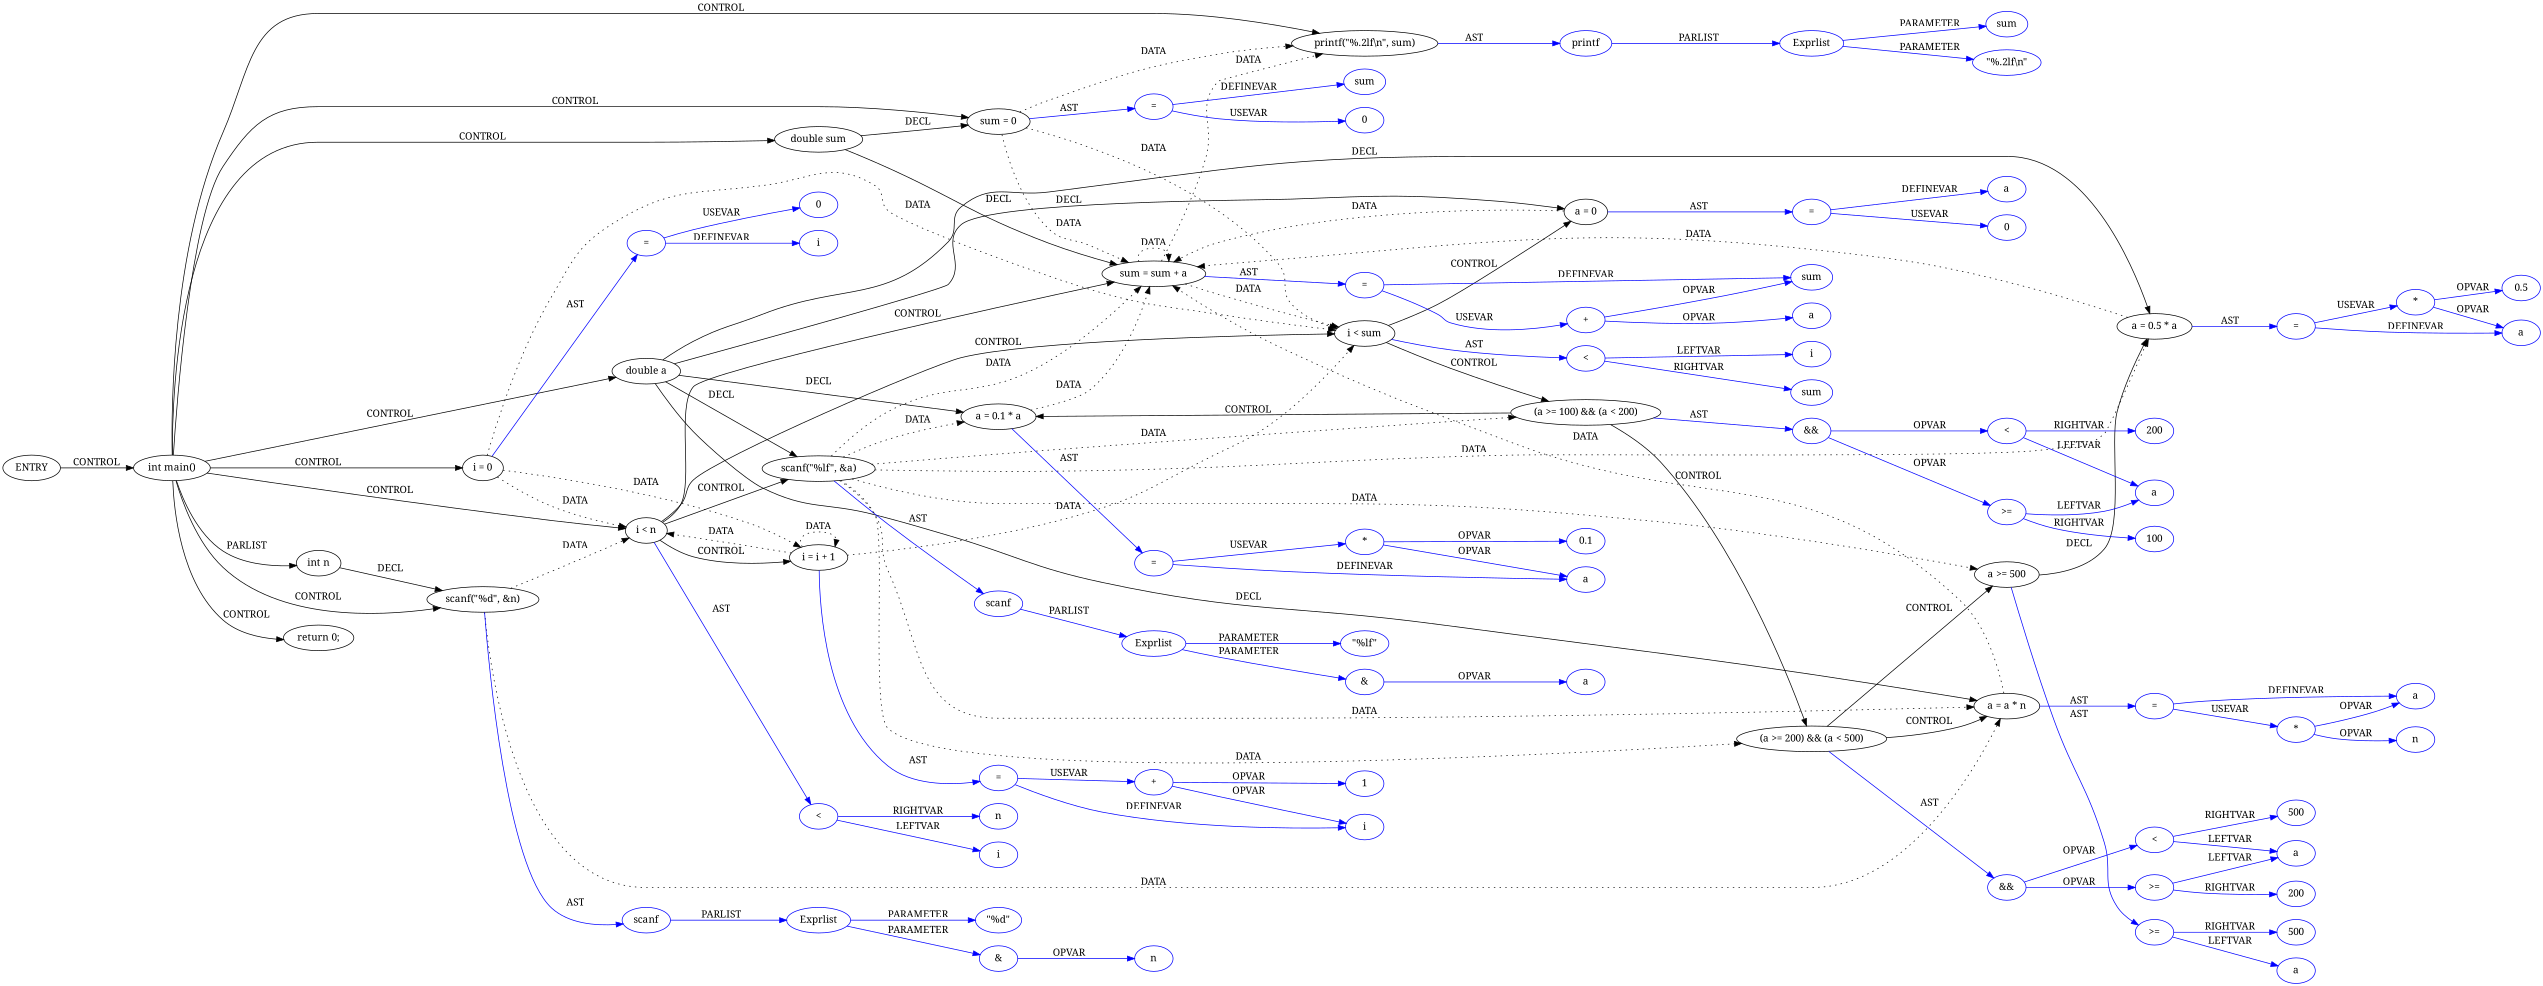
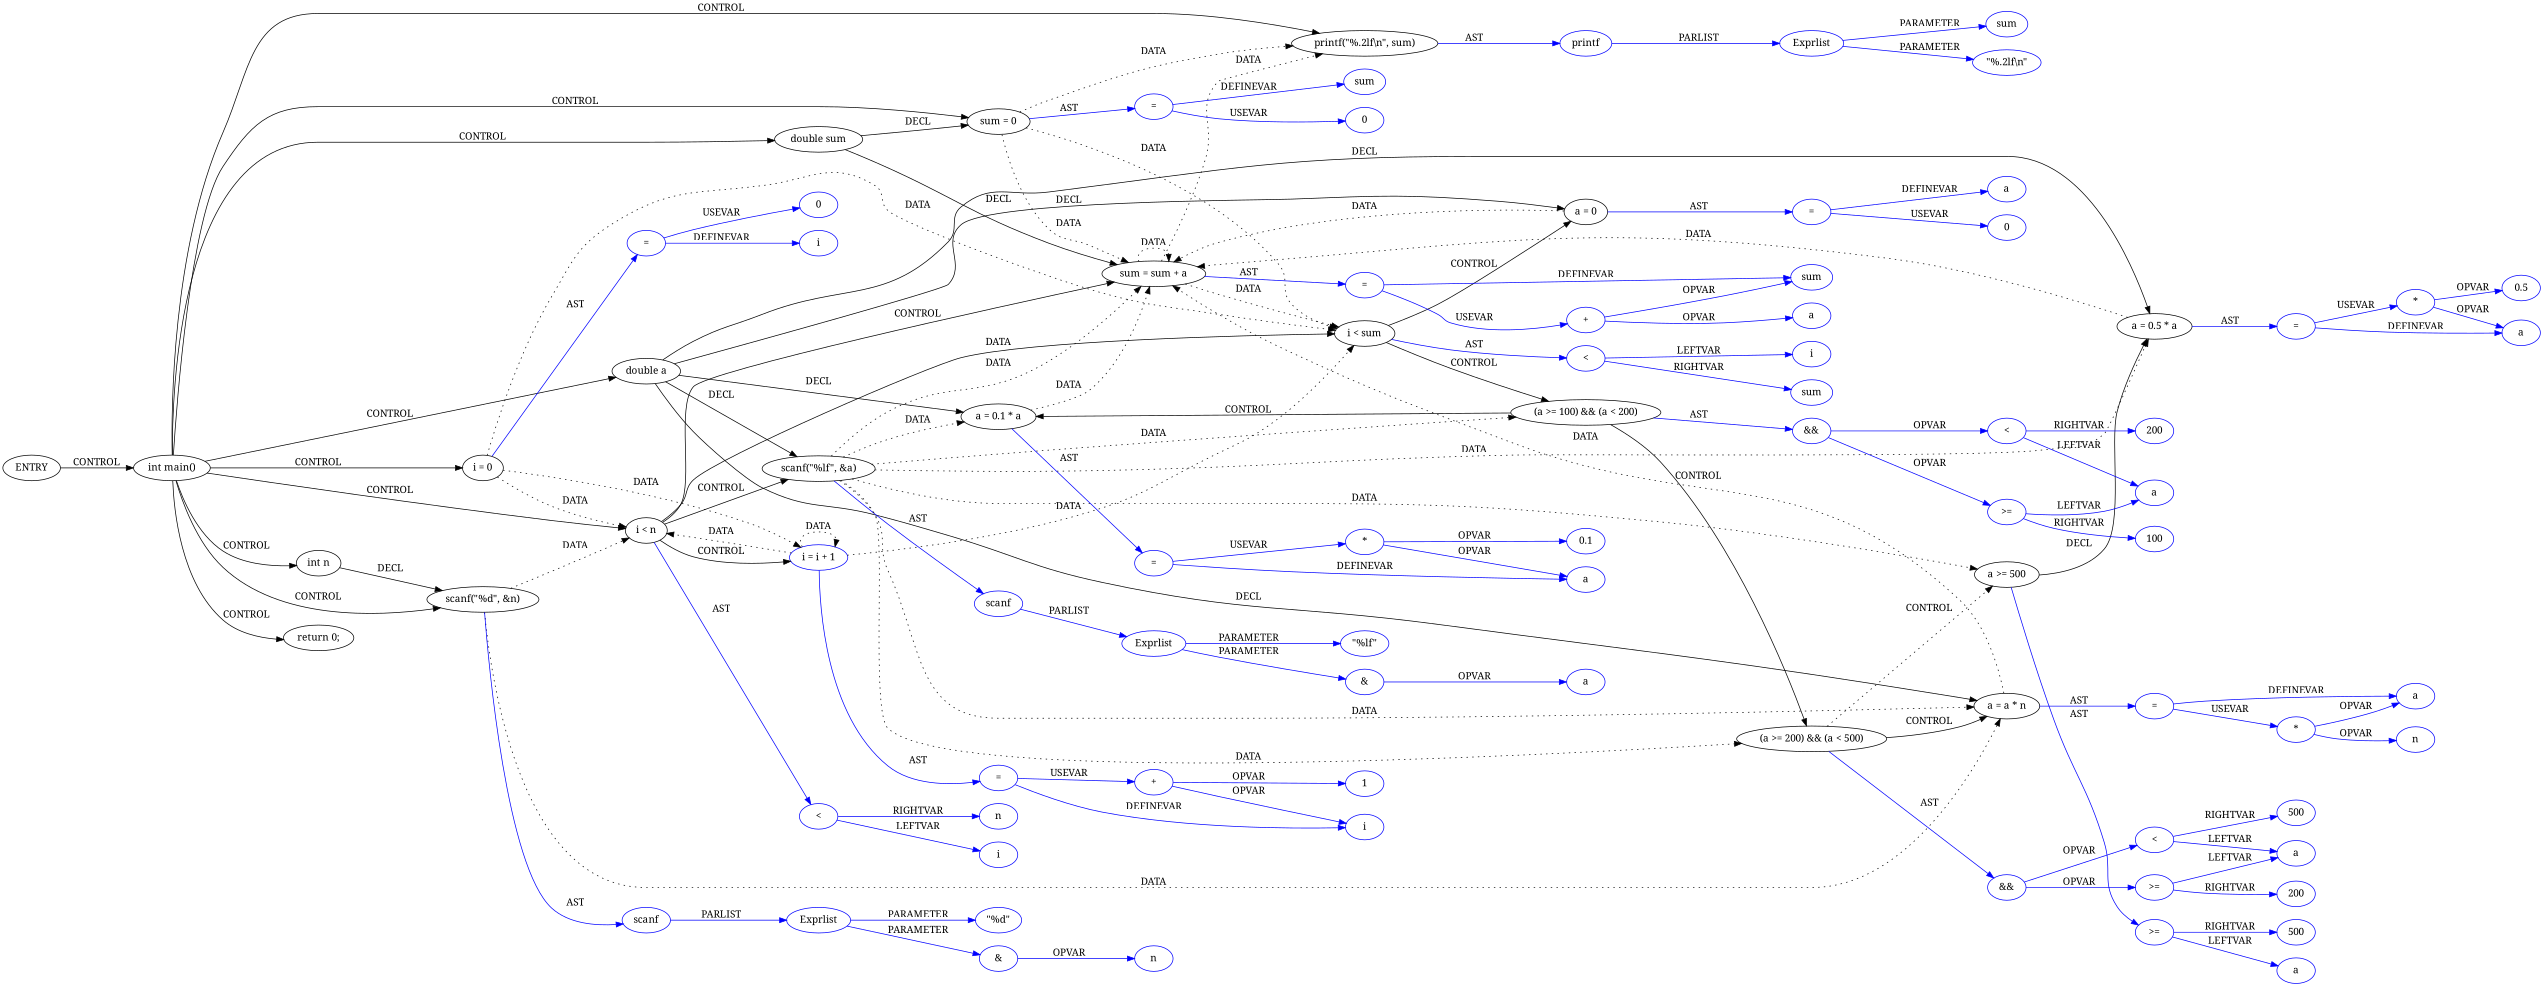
edge "i < n" -> "i < sum": label "CONTROL" -> "DATA"
edge "int main()" -> "int n": label "PARLIST" -> "CONTROL"
node "i = i + 1": color black -> blue
edge "(a >= 200) && (a < 500)" -> "a >= 500": style solid -> dotted
